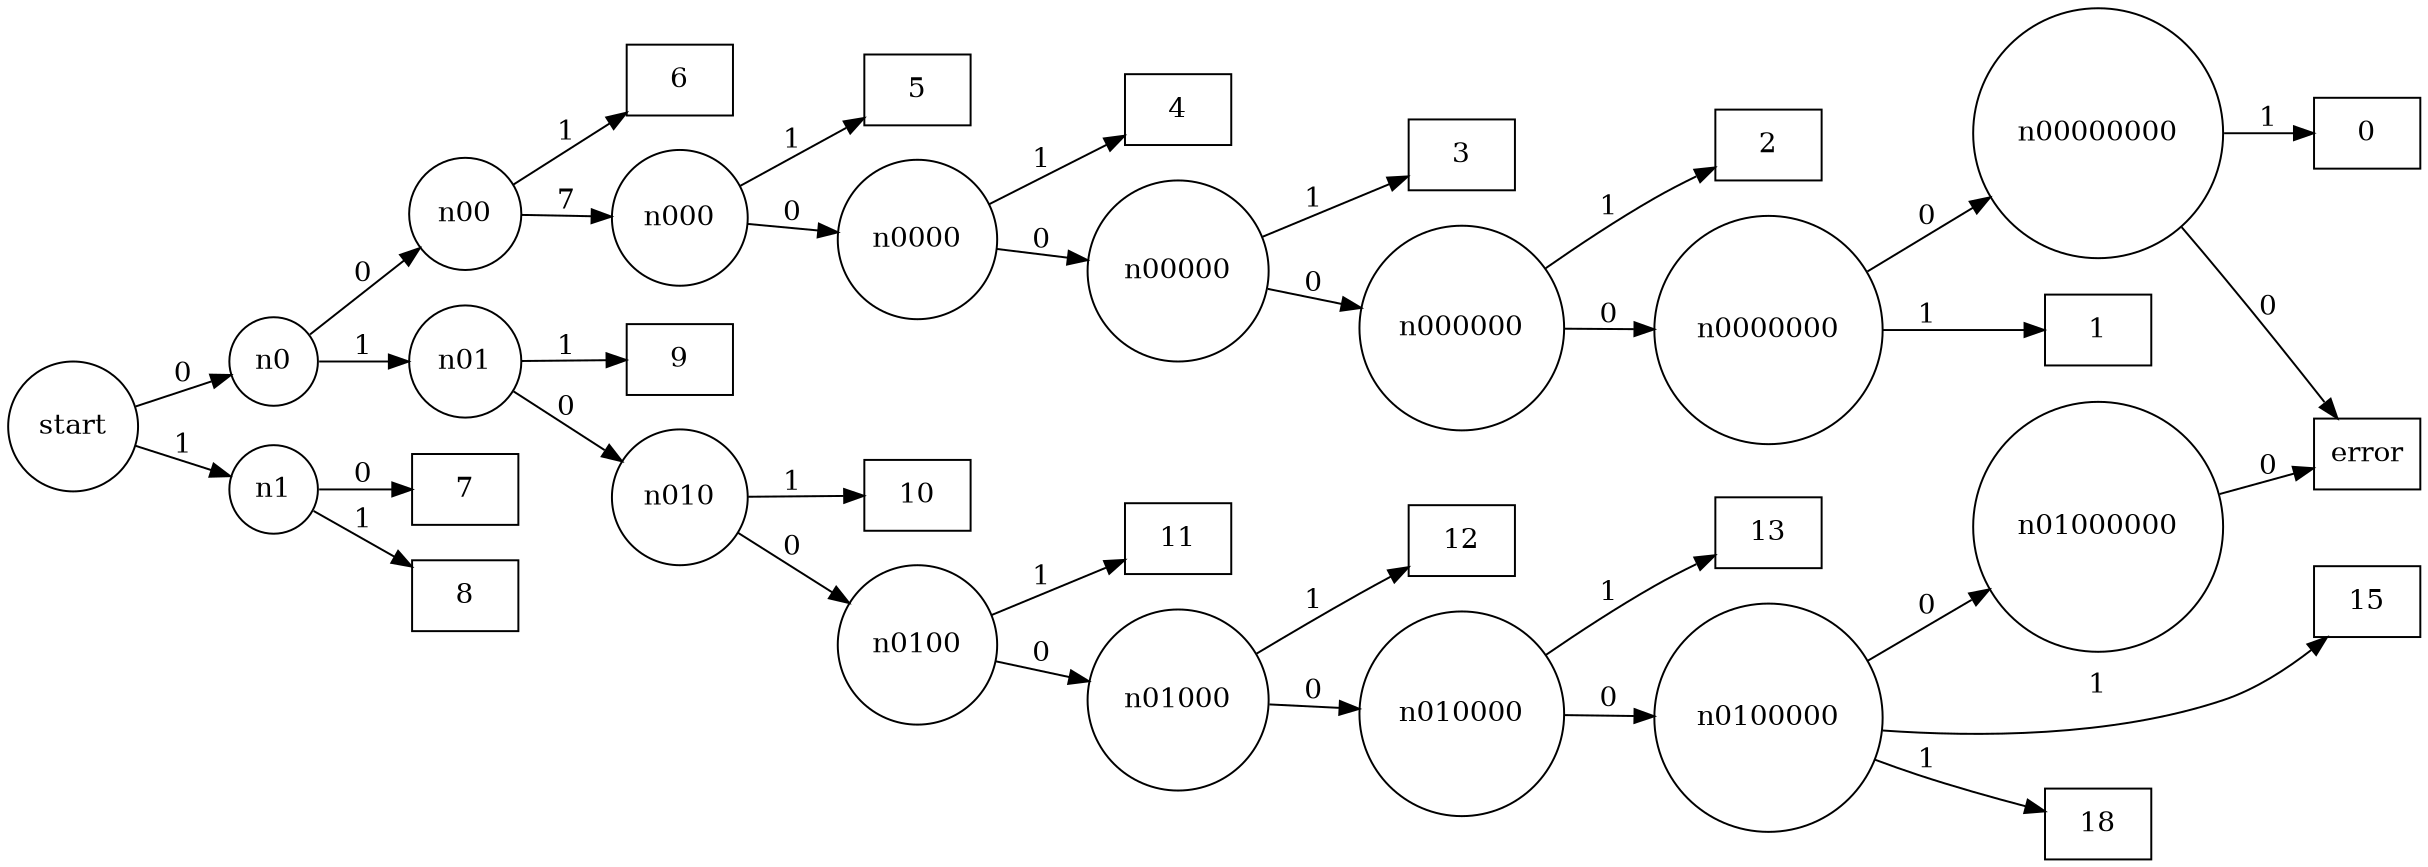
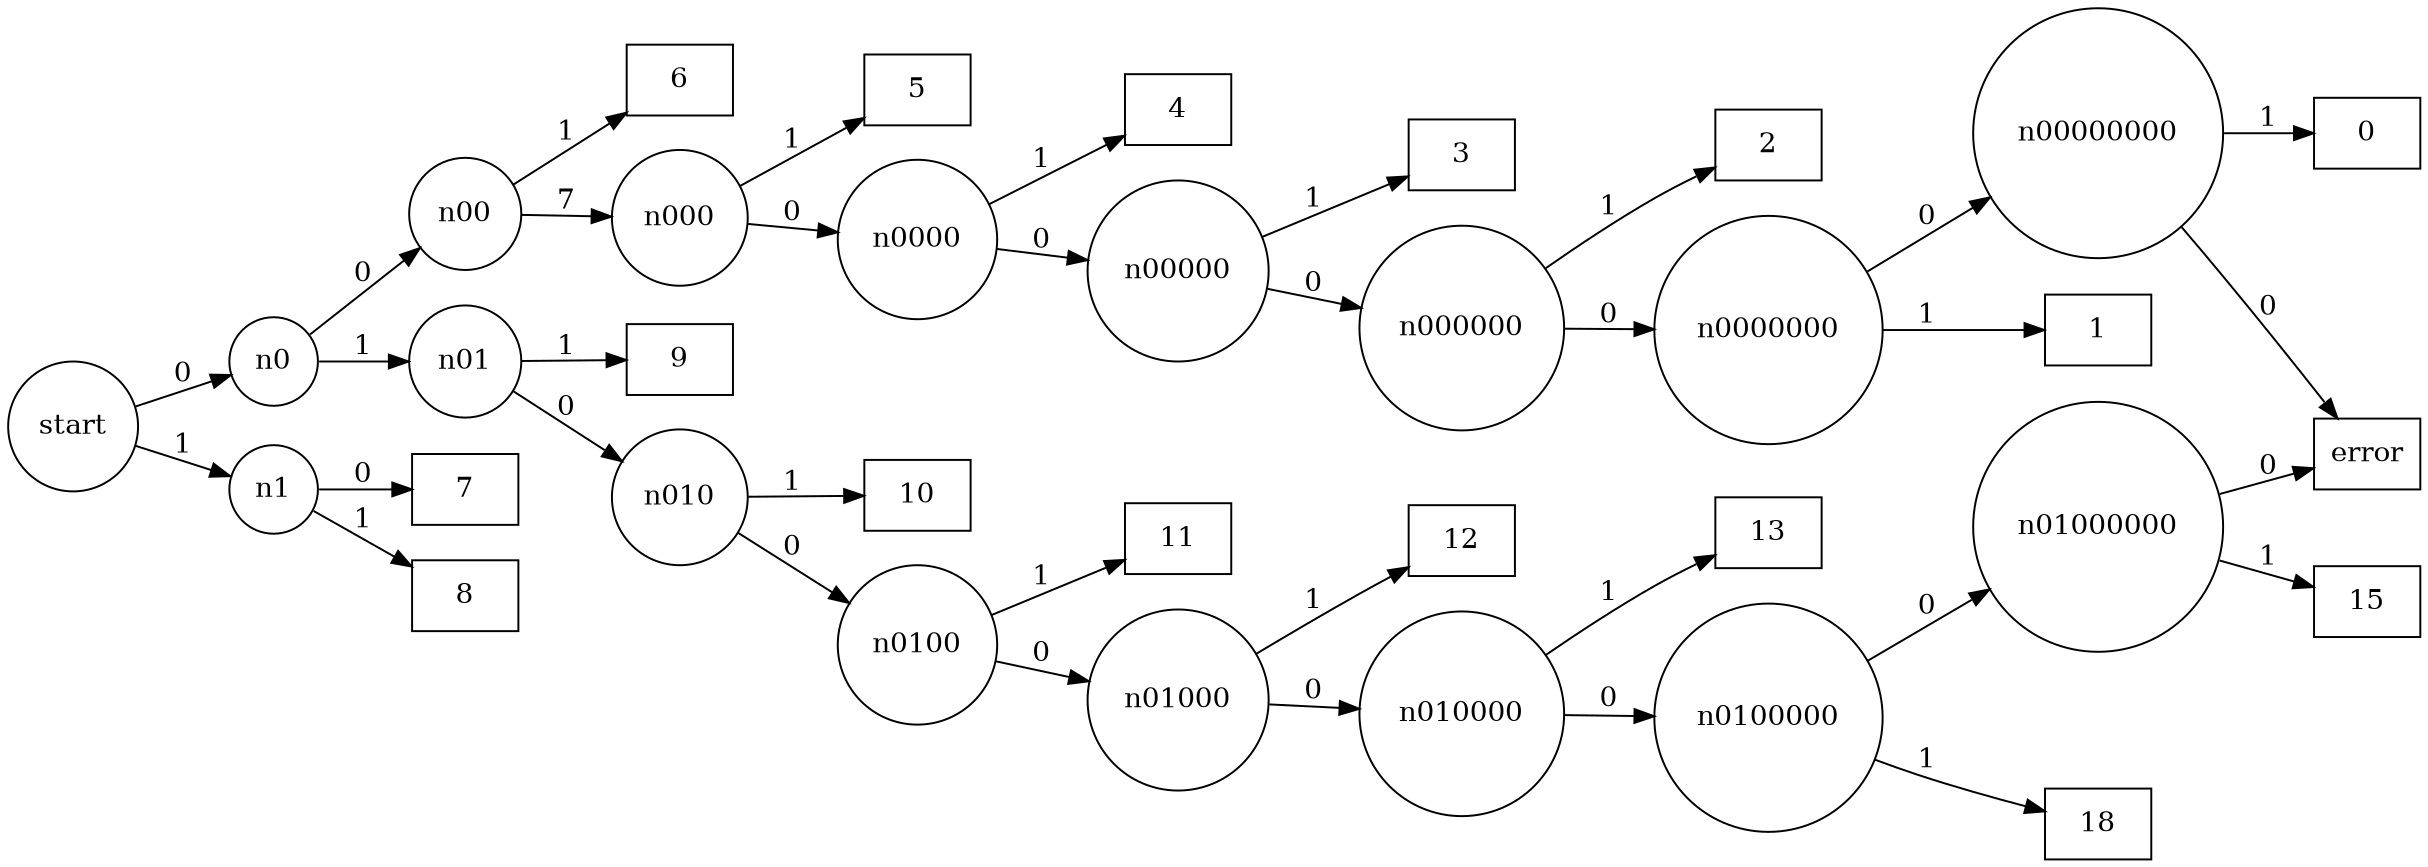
edge "n0100000" -> "15": now "n01000000" -> "15"
